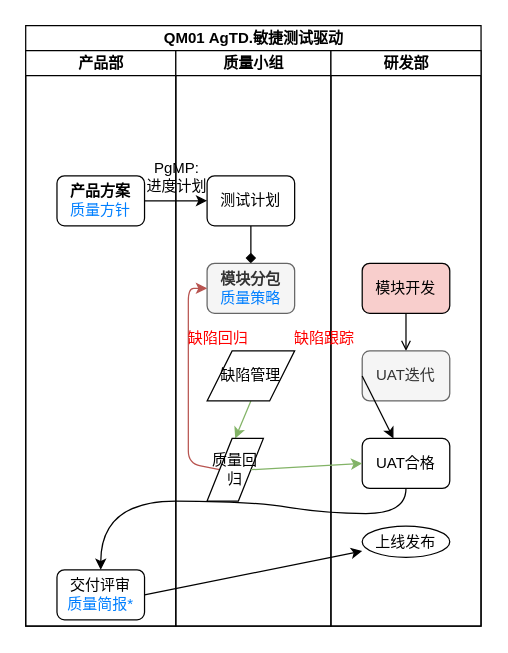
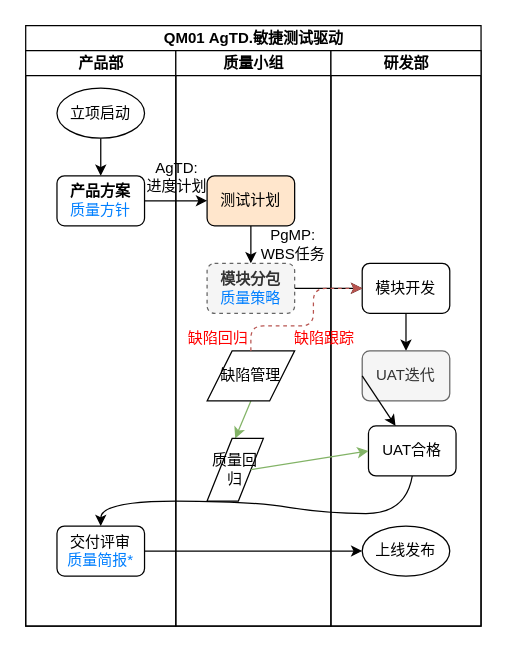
node "立项启动": added
edge "立项启动" -> "产品方案 质量方针": added
node "PgMP: 进度计划": label "PgMP: 进度计划" -> "AgTD: 进度计划"
node "测试计划": fillcolor #ffffff -> #ffe6cc
node "PgMP: WBS任务": added
edge "测试计划" -> "模块分包 质量策略": arrowhead diamond -> classic
node "模块分包 质量策略": style solid -> dashed
edge "模块分包 质量策略" -> "模块开发": added
node "模块开发": fillcolor #f8cecc -> #ffffff
edge "缺陷管理" -> "模块开发": added
edge "模块开发" -> "UAT迭代": arrowhead open -> classic
edge "质量回归" -> "模块分包 质量策略": removed
node "UAT合格": moved (406, 463) -> (412, 451)
node "上线发布": size 88x31 -> 88x50
node "交付评审 质量简报*": moved (101, 594) -> (101, 551)
